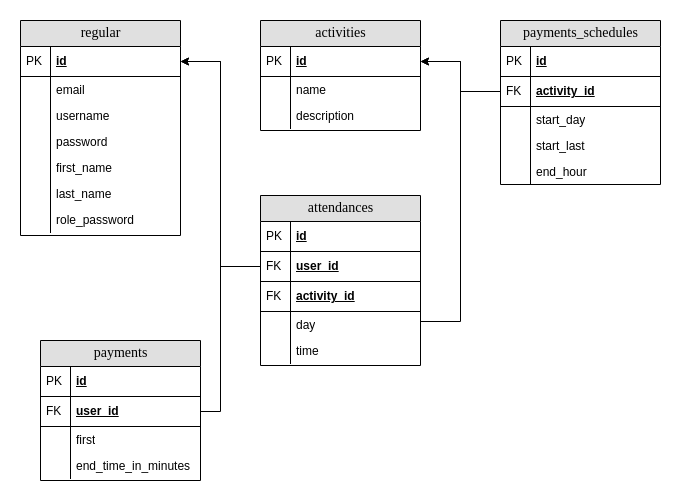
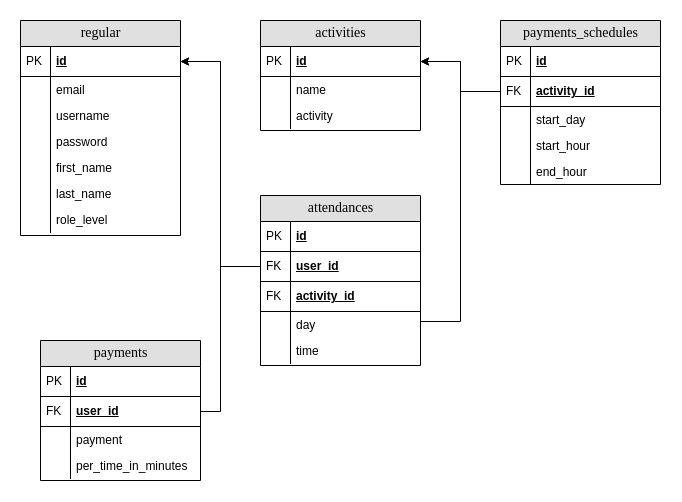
node "description": label "description" -> "activity"
node "start_last": label "start_last" -> "start_hour"
node "role_password": label "role_password" -> "role_level"
node "first": label "first" -> "payment"
node "end_time_in_minutes": label "end_time_in_minutes" -> "per_time_in_minutes"
